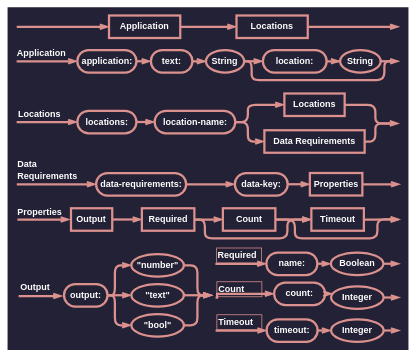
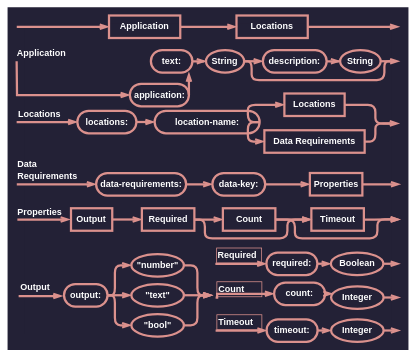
node "application:": moved (107, 61) -> (159, 95)
node "location:": label "location:" -> "description:"
node "location-name:": size 81x23 -> 105x23
node "data-key:": moved (261, 184) -> (239, 184)
node "name:": label "name:" -> "required:"
